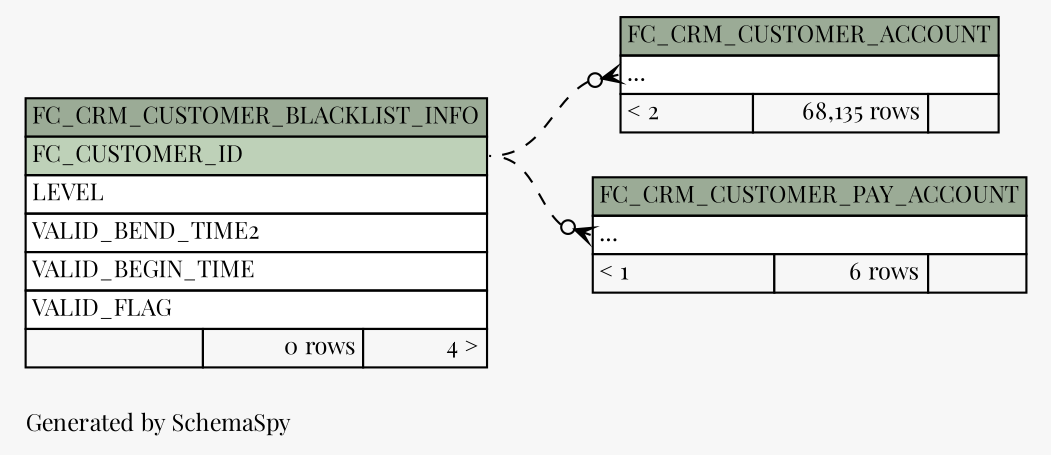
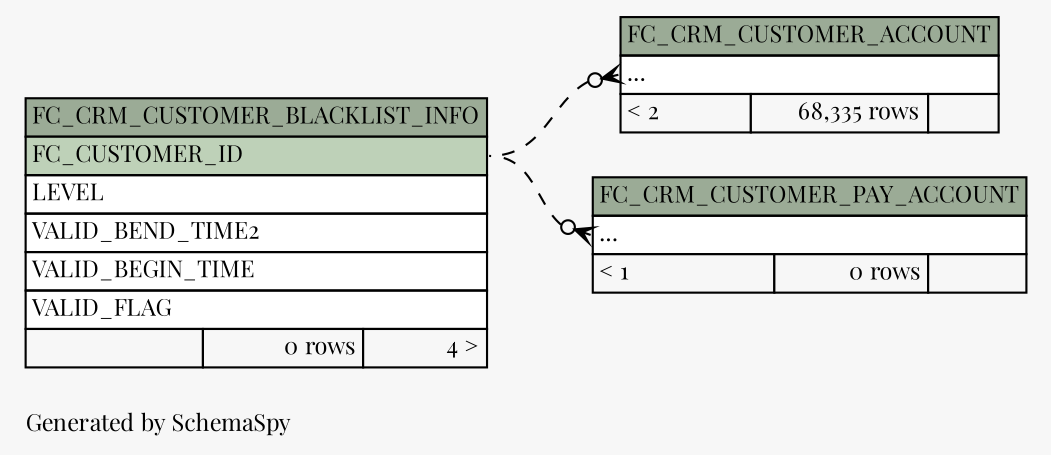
node "FC_CRM_CUSTOMER_ACCOUNT": text "68,135 rows" -> "68,335 rows"
node "FC_CRM_CUSTOMER_PAY_ACCOUNT": text "6 rows" -> "0 rows"
